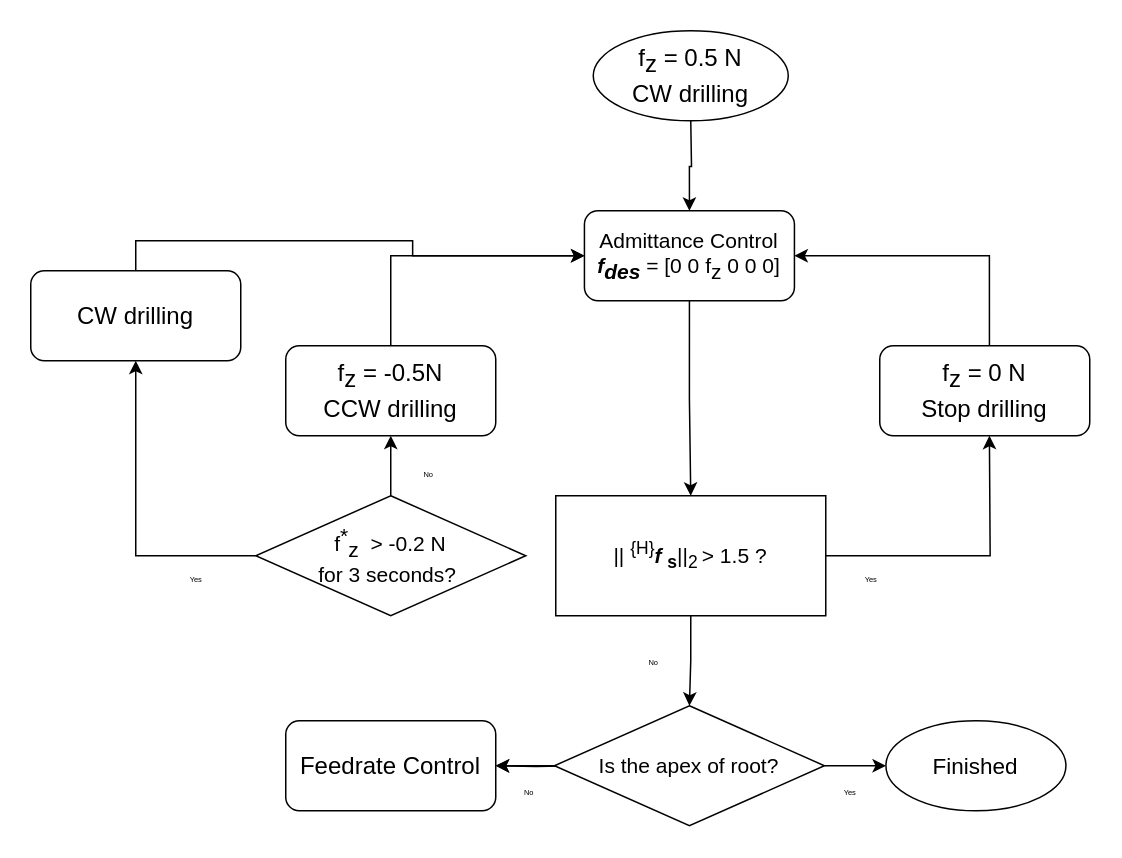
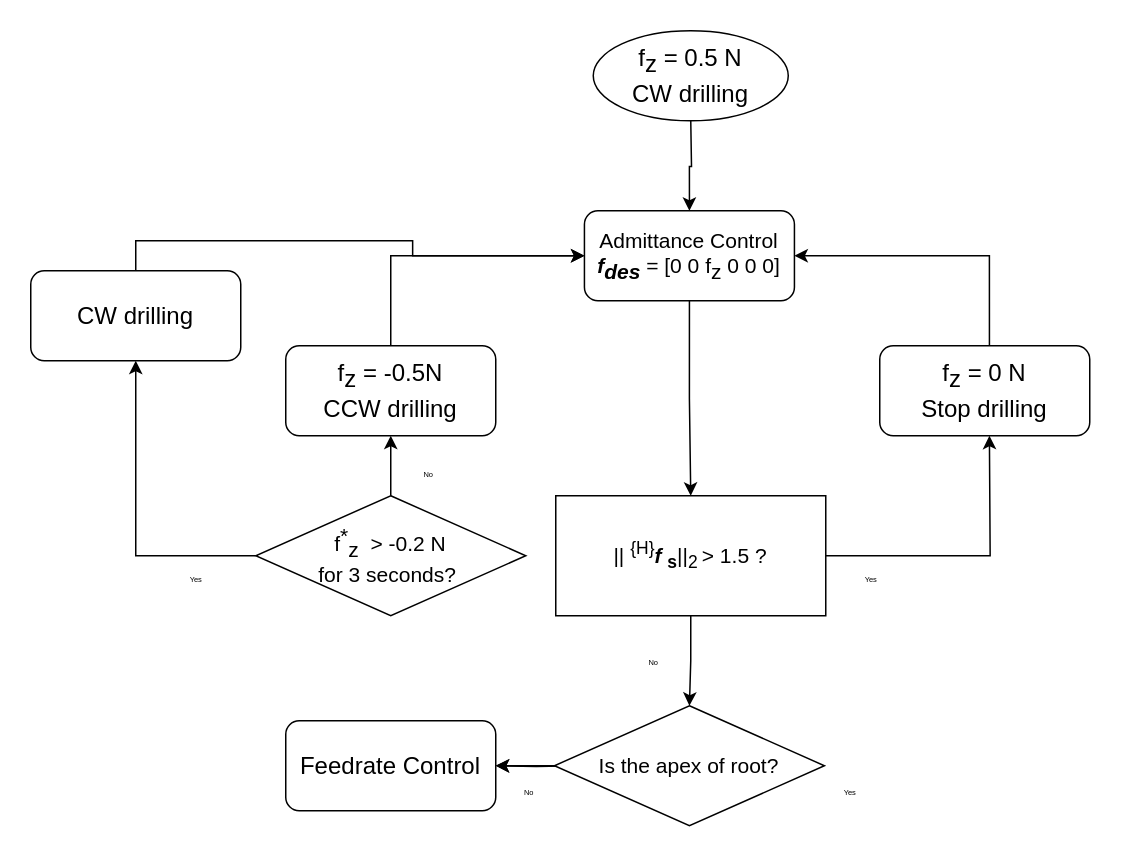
edge "Is the apex of root?" -> "Finished": removed
node "Finished": removed
